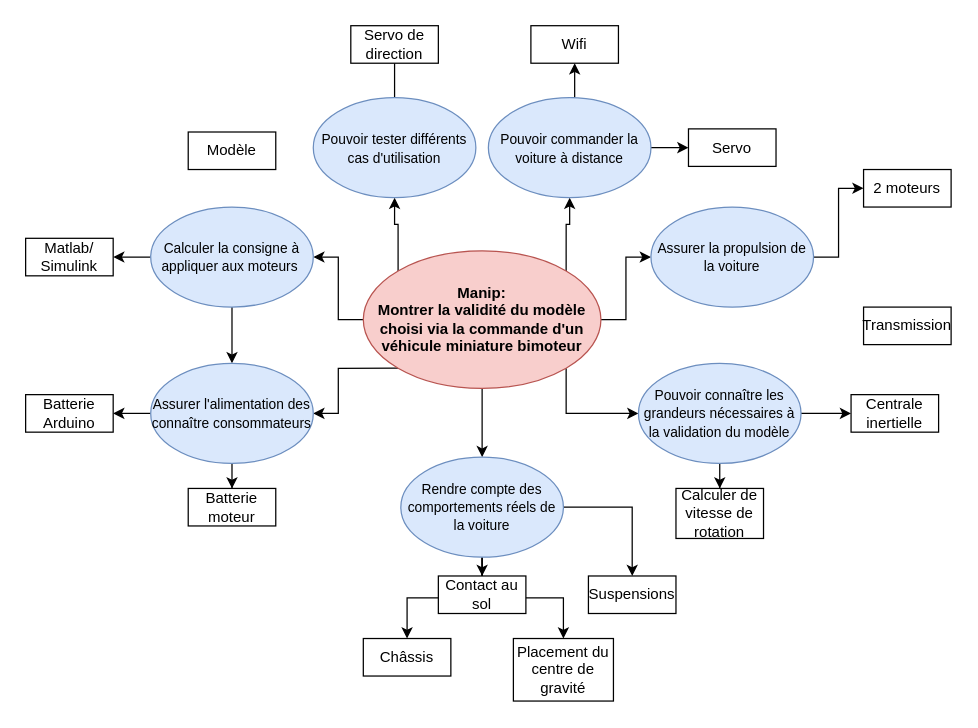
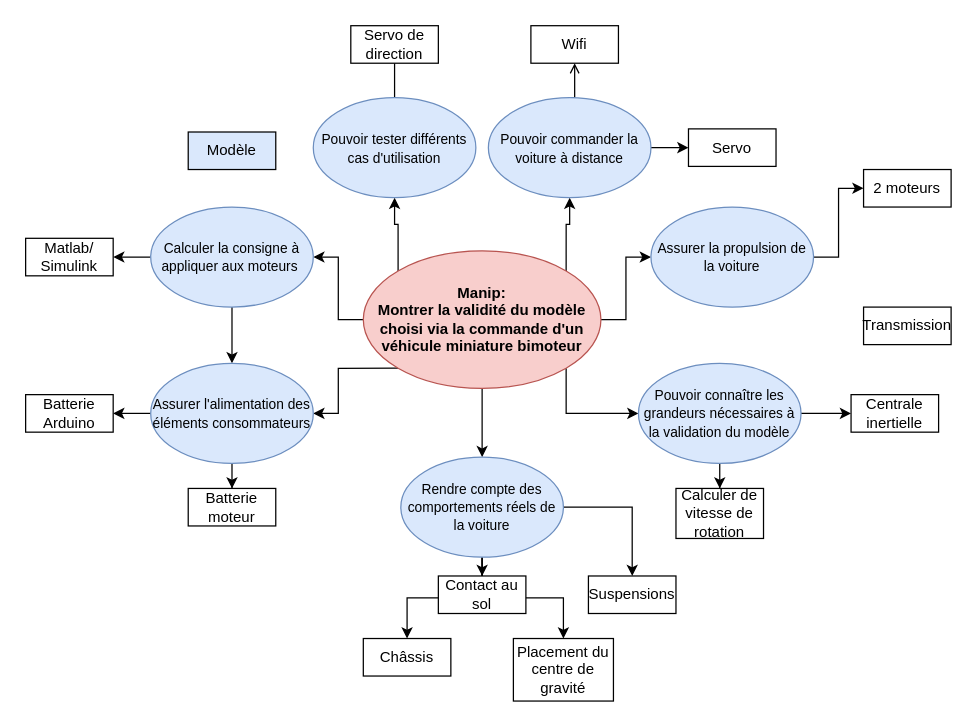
edge "Pouvoir commander la voiture à distance" -> "Wifi": arrowhead classic -> open
node "Modèle": fillcolor #ffffff -> #dae8fc
node "Assurer l'alimentation des connaître consommateurs": label "Assurer l'alimentation des connaître consommateurs" -> "Assurer l'alimentation des éléments consommateurs"
